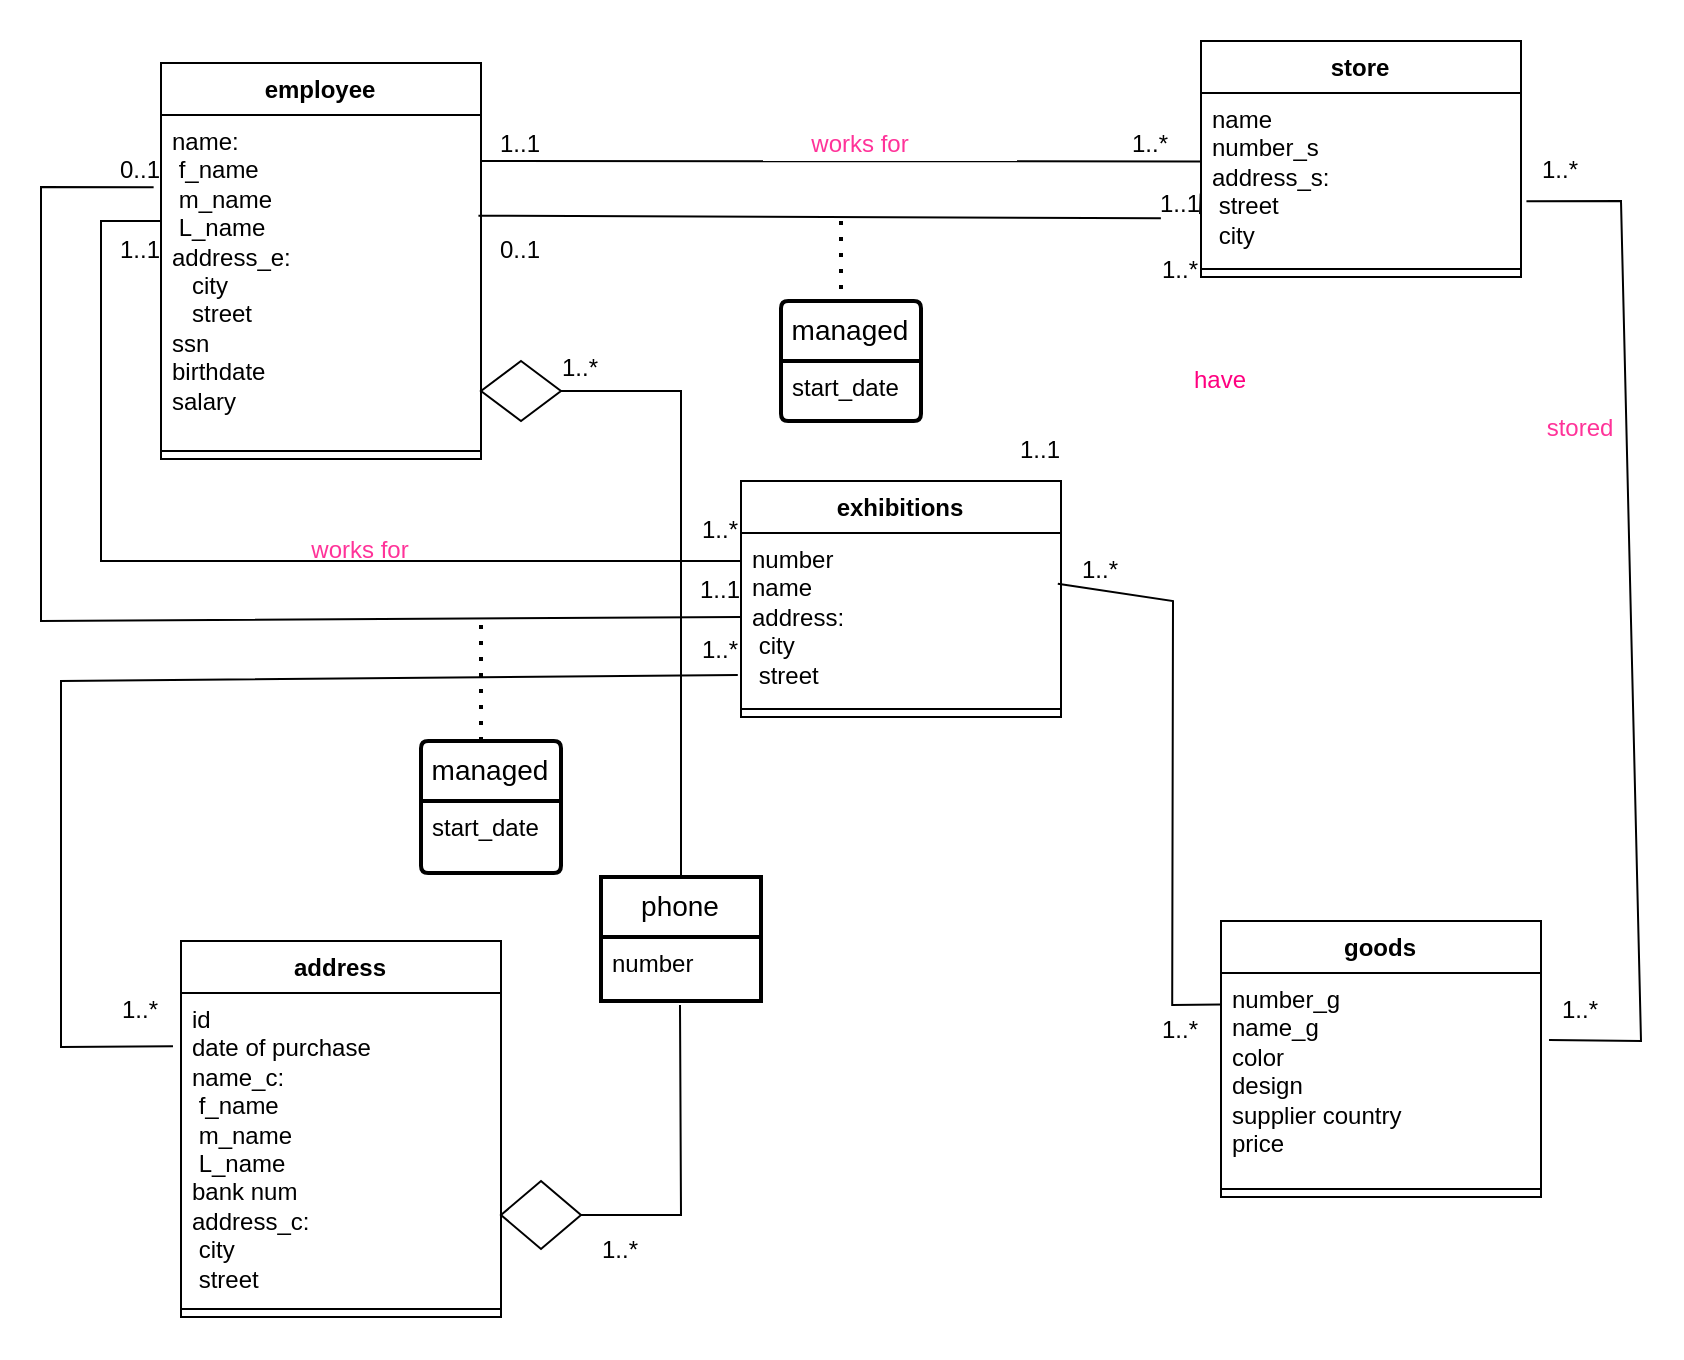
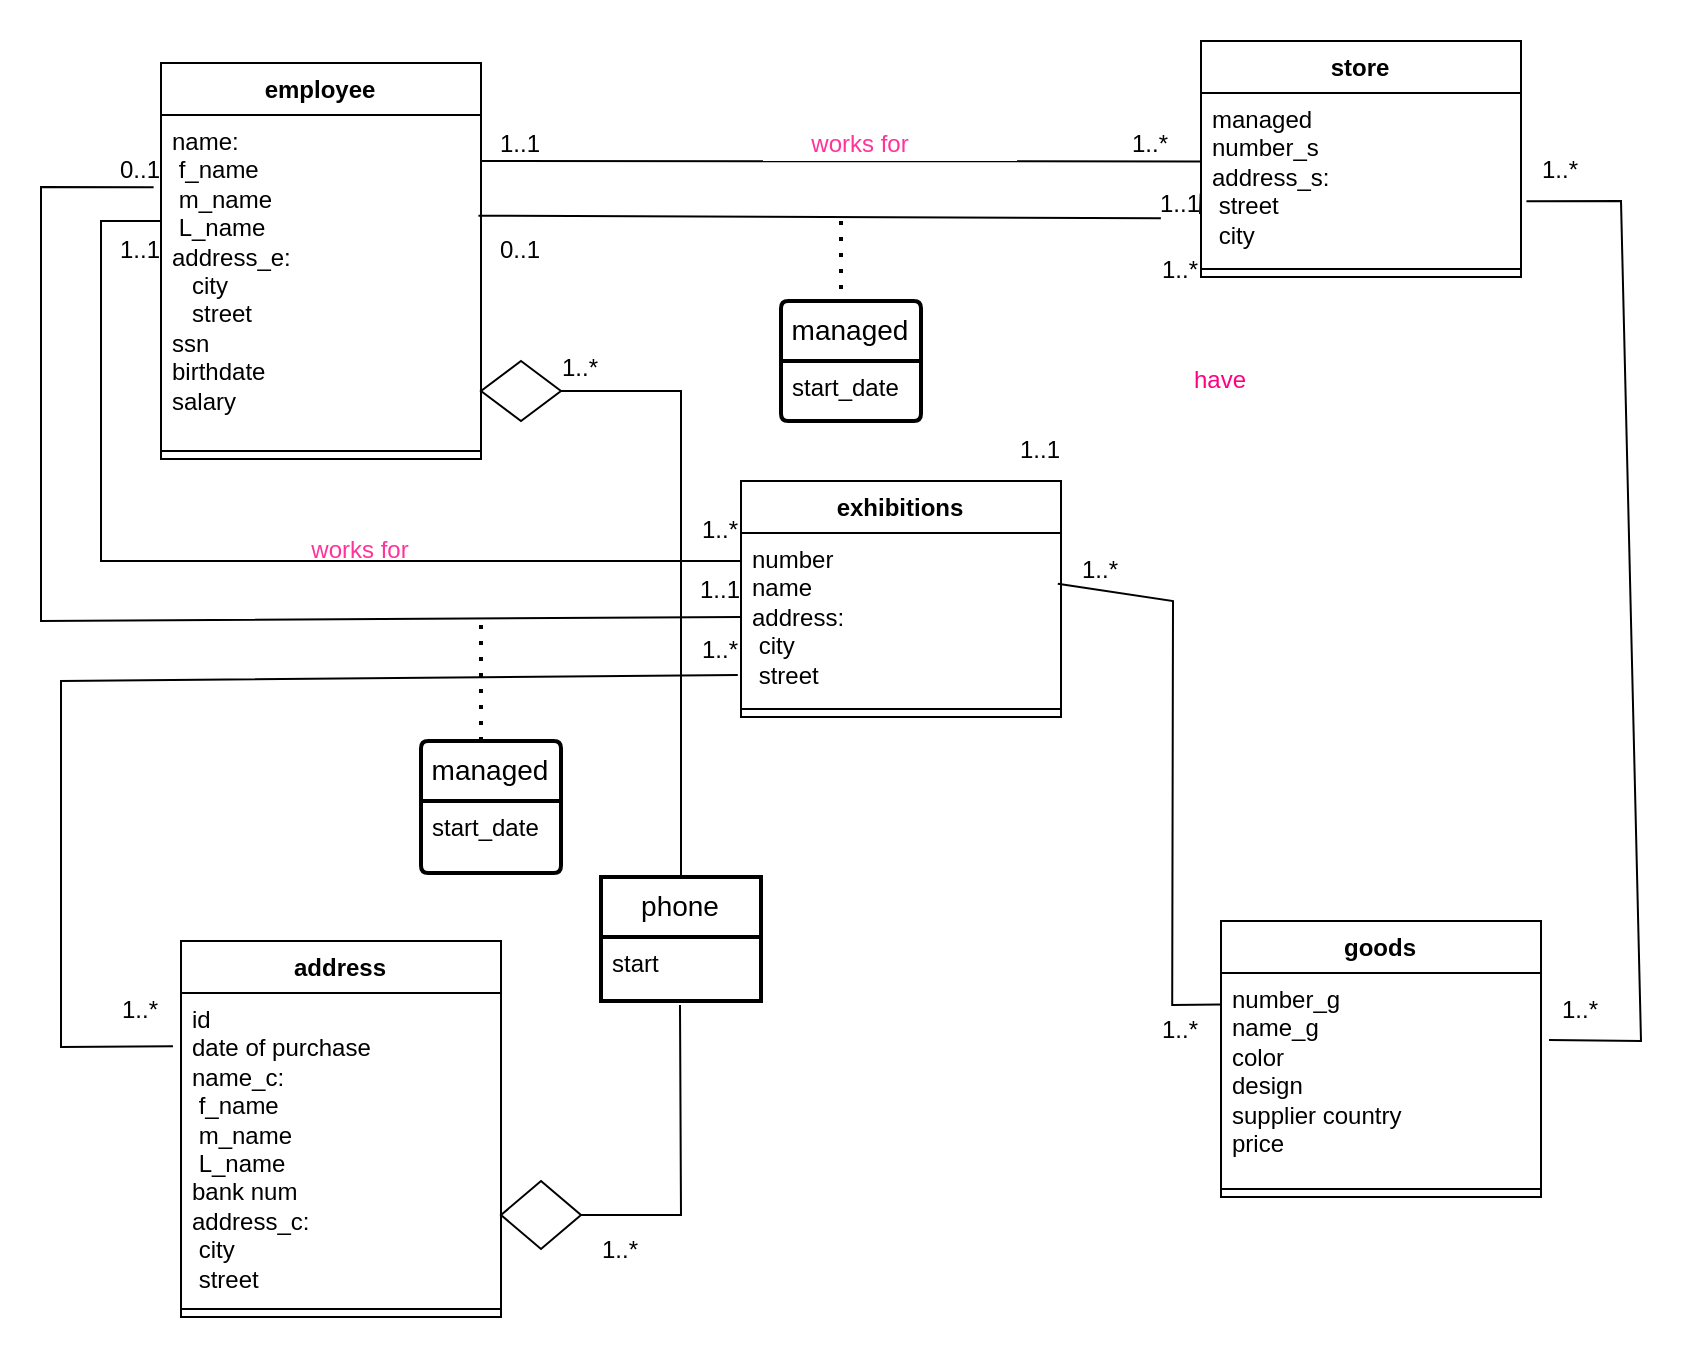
node "name number_s address_s: street city": label "name number_s address_s: street city" -> "managed number_s address_s: street city"
node "stored": removed
node "number": label "number" -> "start"
